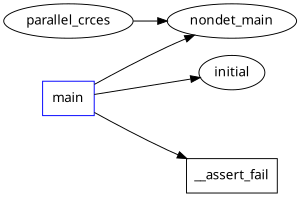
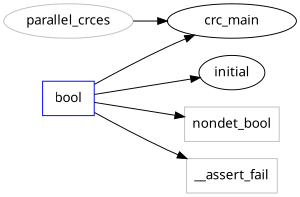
node "parallel_crces": color black -> grey
node "nondet_main": label "nondet_main" -> "crc_main"
node "main": label "main" -> "bool"
node "nondet_bool": added
node "__assert_fail": color black -> grey
